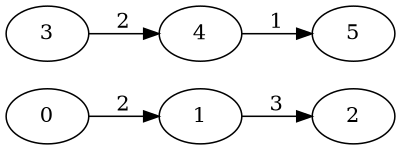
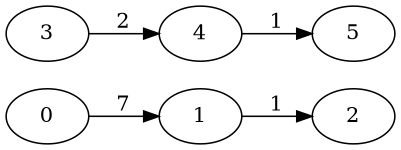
edge "0" -> "1": label "2" -> "7"
edge "1" -> "2": label "3" -> "1"
